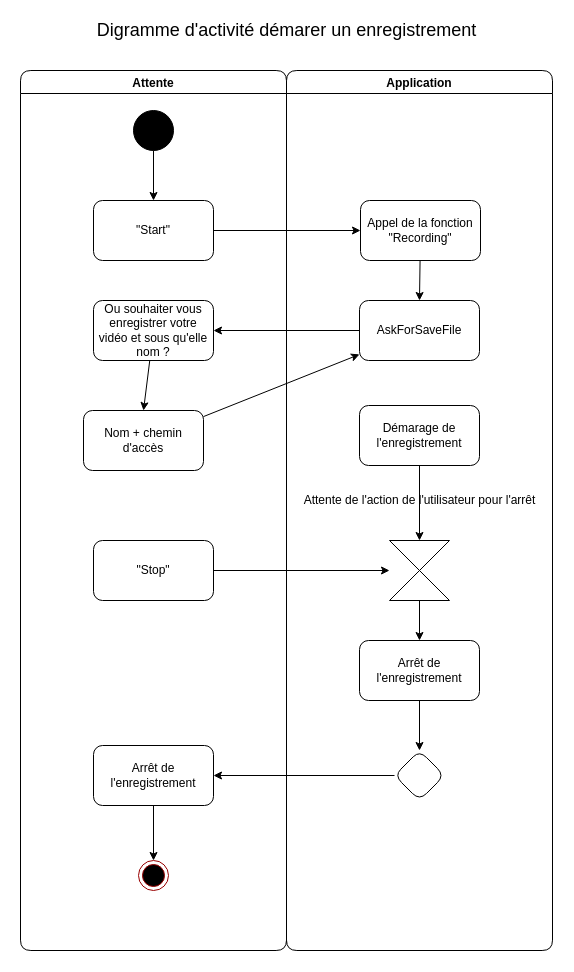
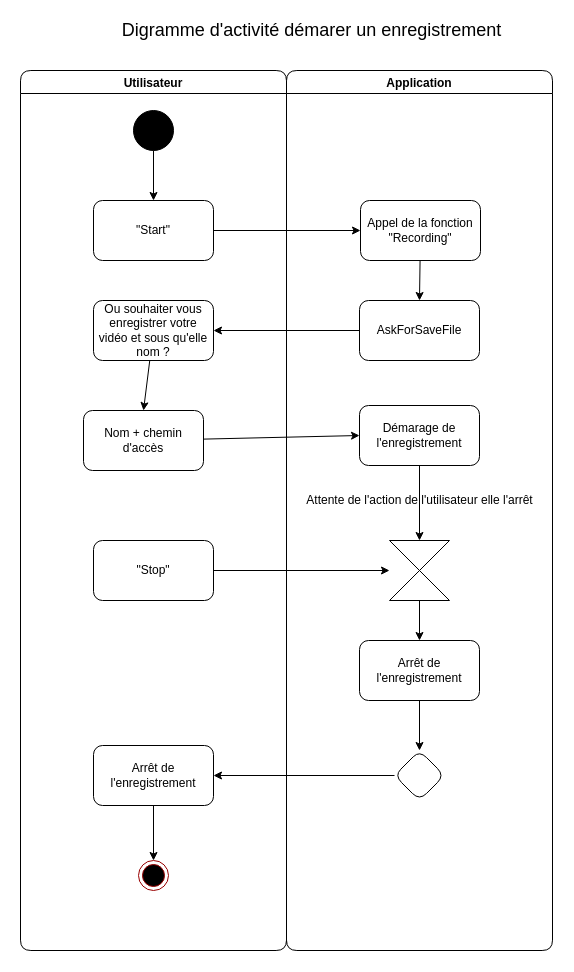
node "Digramme d'activité démarer un enregistrement": moved (287, 31) -> (312, 31)
node "Attente": label "Attente" -> "Utilisateur"
edge "Nom + chemin d'accès" -> "AskForSaveFile": now "Nom + chemin d'accès" -> "Démarage de l'enregistrement"
node "Attente de l'action de l'utilisateur pour l'arrêt": label "Attente de l'action de l'utilisateur pour l'arrêt" -> "Attente de l'action de l'utilisateur elle l'arrêt"
